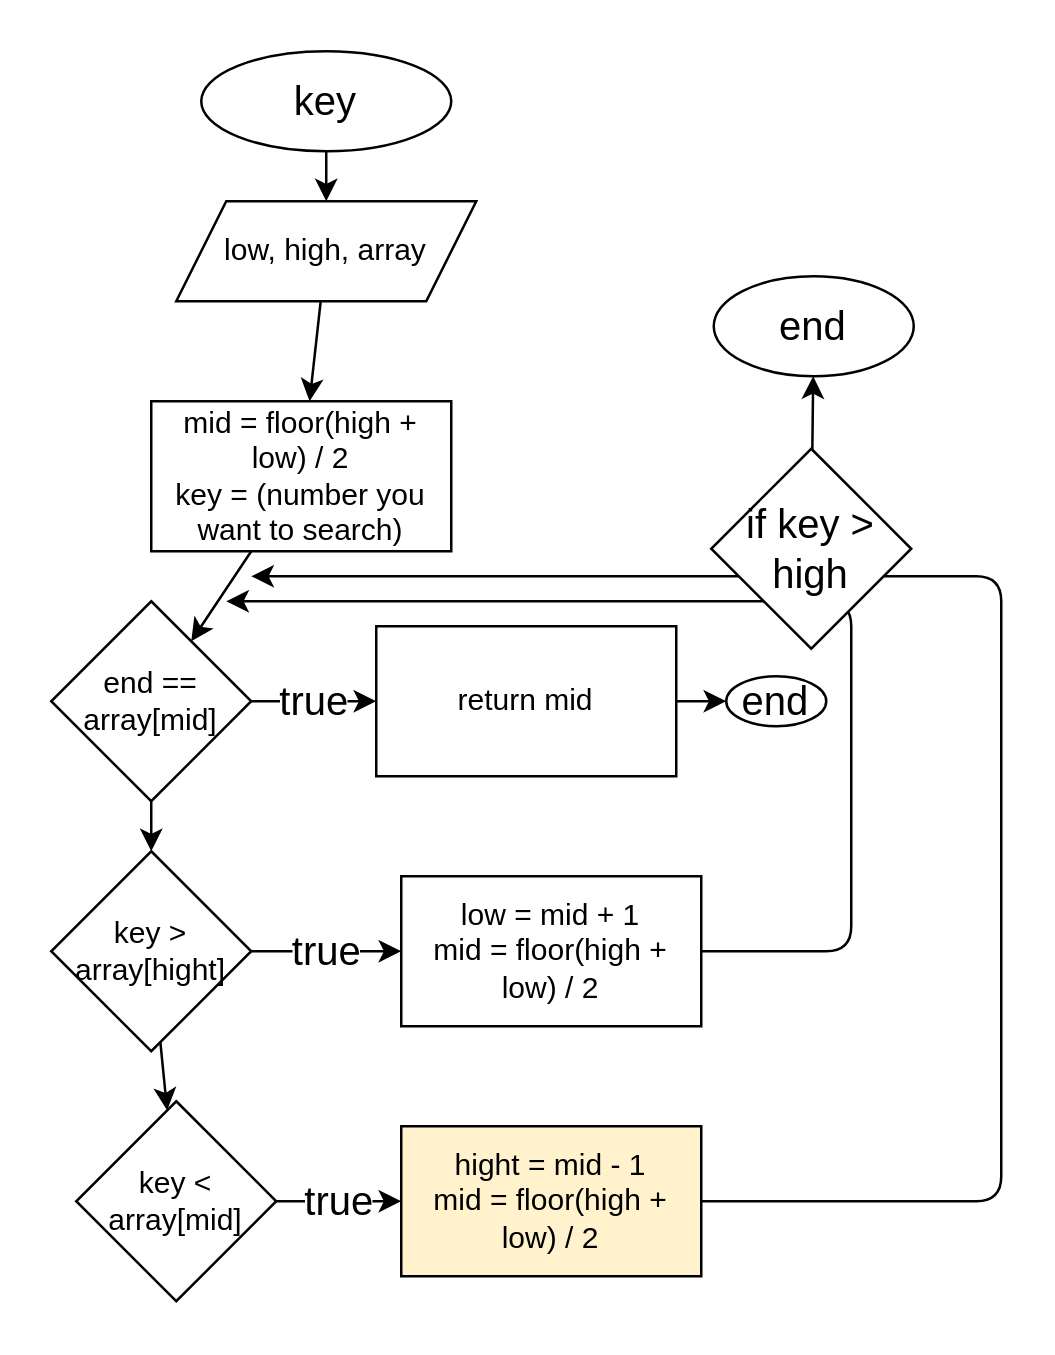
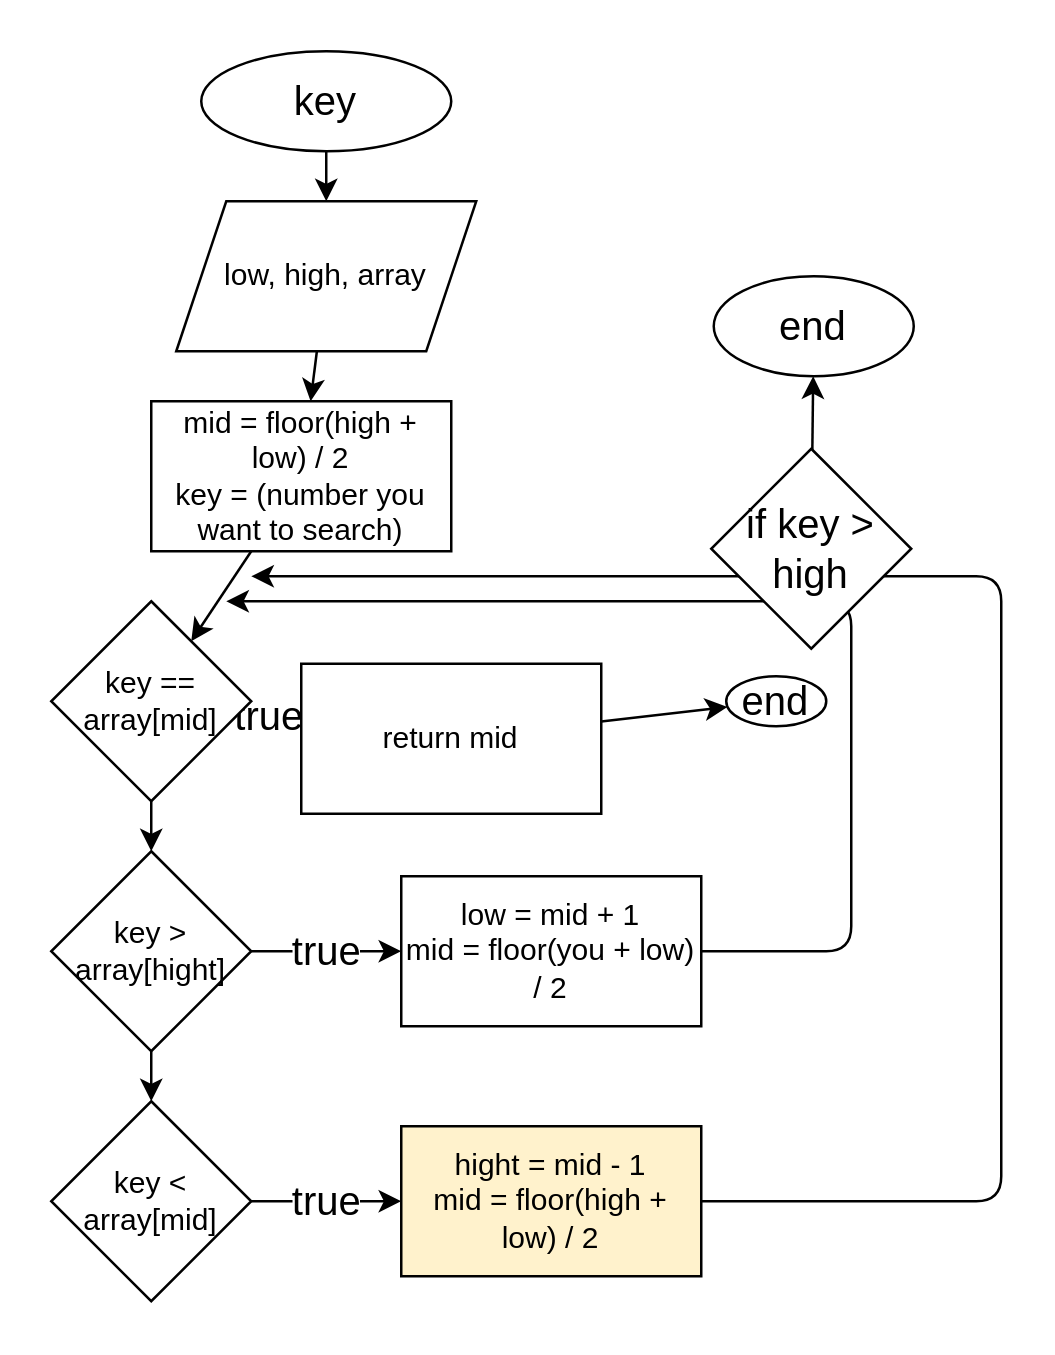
node "low, high, array": size 300x100 -> 300x150
node "end == array[mid]": label "end == array[mid]" -> "key == array[mid]"
node "return mid": moved (526, 701) -> (451, 739)
node "low = mid + 1 mid = floor(high + low) / 2": label "low = mid + 1 mid = floor(high + low) / 2" -> "low = mid + 1 mid = floor(you + low) / 2"
node "key < array[mid]": moved (176, 1201) -> (151, 1201)
